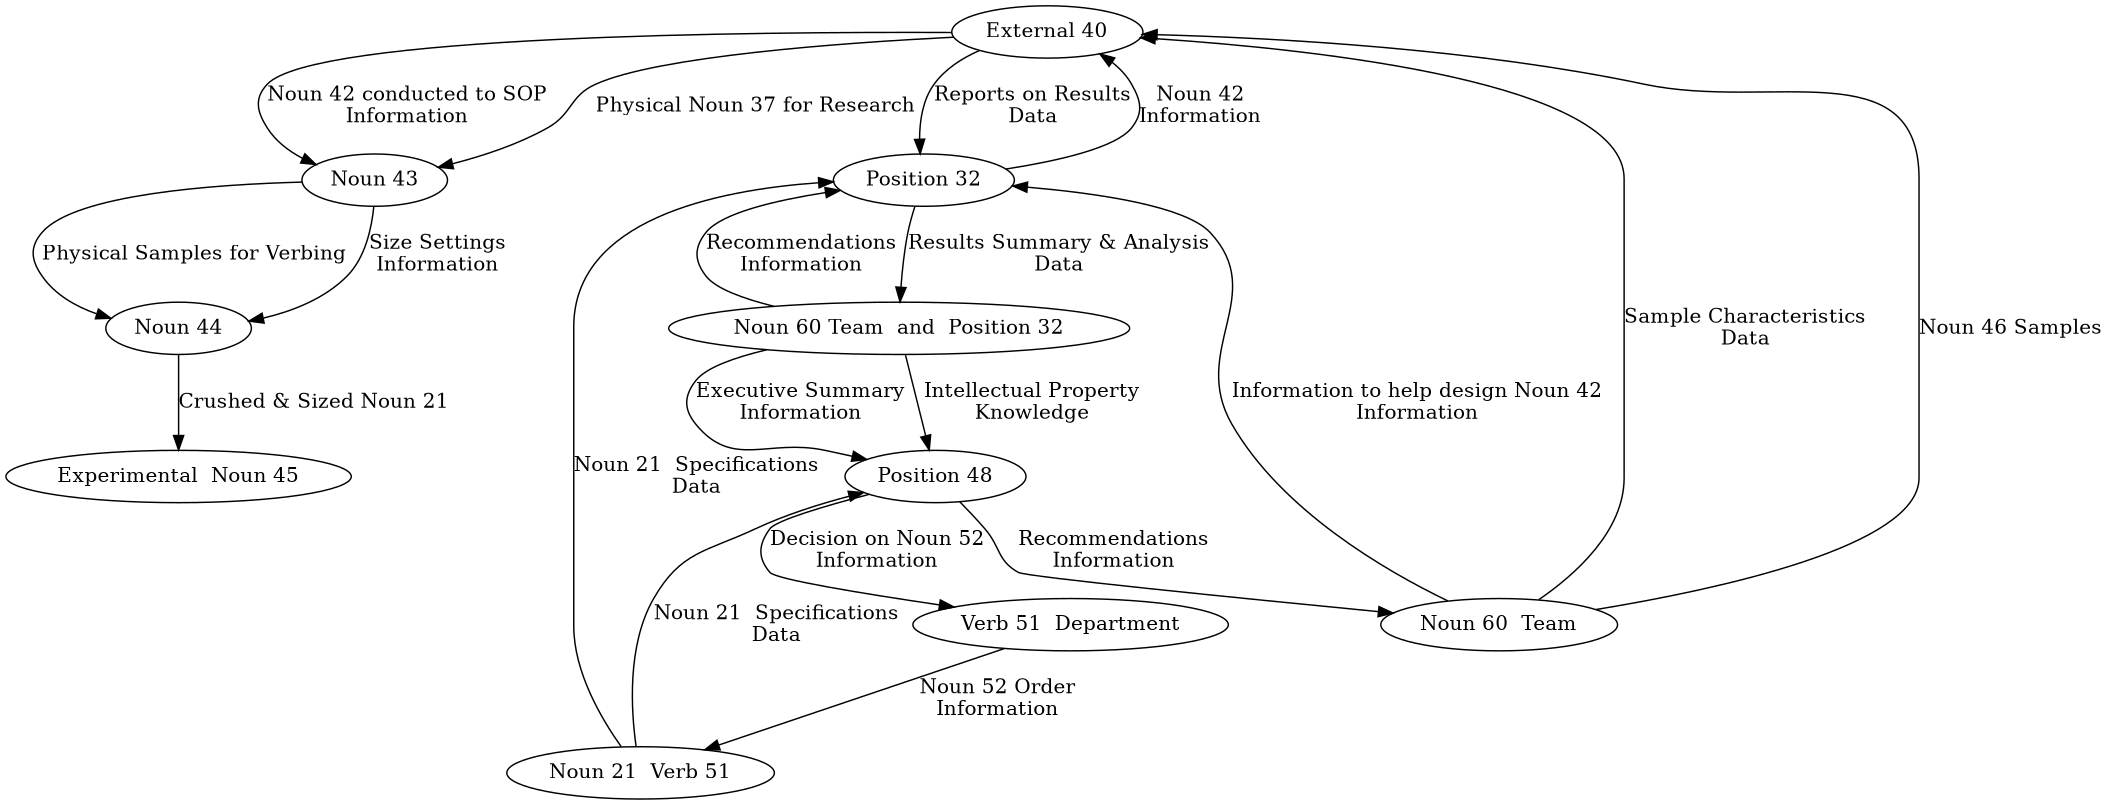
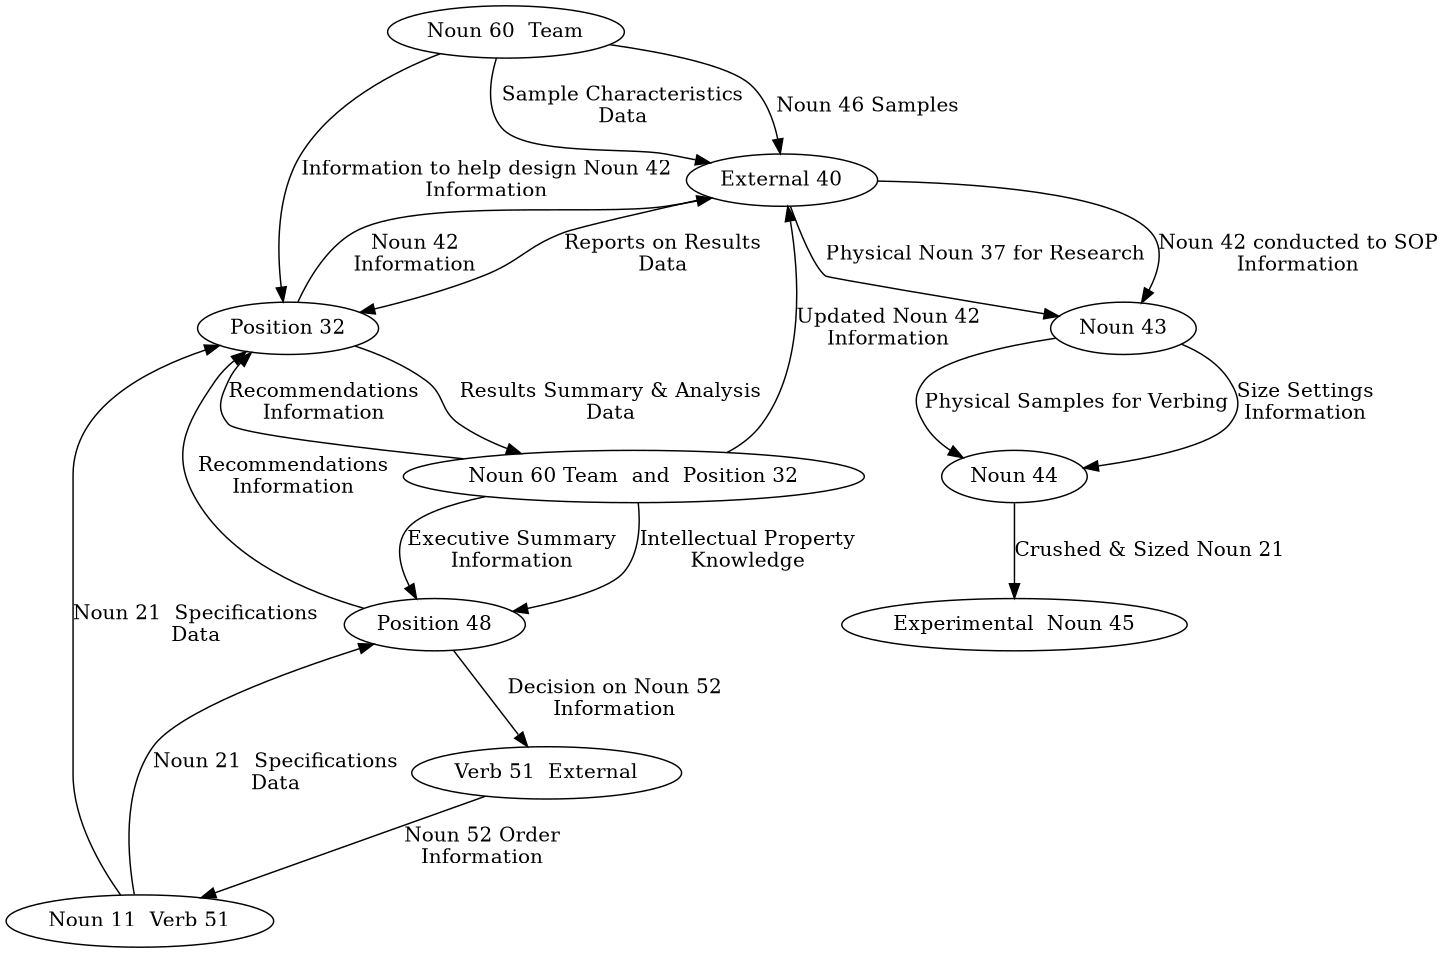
edge "Noun 60 Team  and  Position 32" -> "External 40": added, label "Updated Noun 42 Information"
edge "Position 48" -> "Noun 60  Team": now "Position 48" -> "Position 32"
node "Verb 51  Department": label "Verb 51  Department" -> "Verb 51  External"
node "Noun 21  Verb 51": label "Noun 21  Verb 51" -> "Noun 11  Verb 51"
